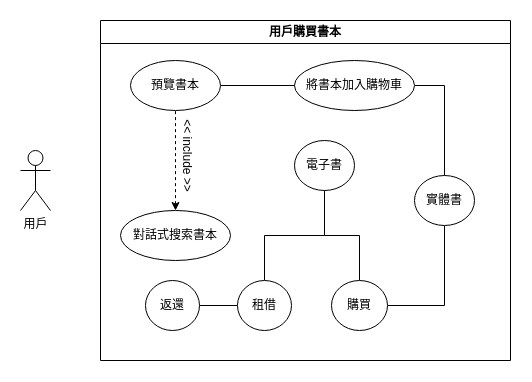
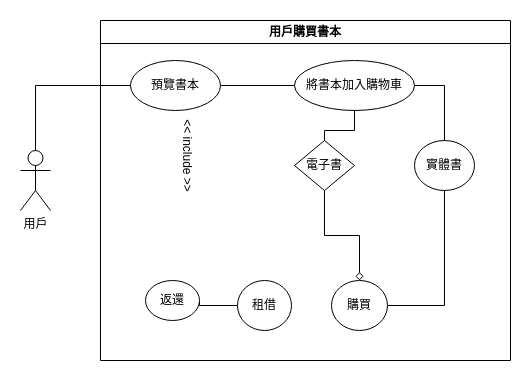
edge "預覽書本" -- "用戶": added
edge "將書本加入購物車" -- "電子書": added
edge "預覽書本" -> "對話式搜索書本": removed
node "電子書": shape ellipse -> diamond
node "實體書": moved (445, 201) -> (445, 166)
node "對話式搜索書本": removed
edge "電子書" -- "租借": removed
edge "電子書" -- "購買": arrowhead none -> diamond
node "返還": size 54x50 -> 54x40
